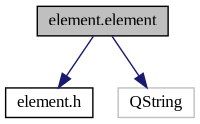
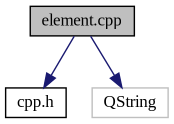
node "element.element": label "element.element" -> "element.cpp"
node "element.h": label "element.h" -> "cpp.h"
